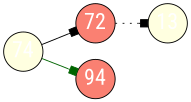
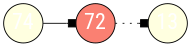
node "94": removed
